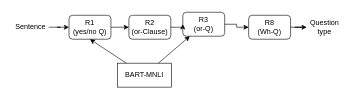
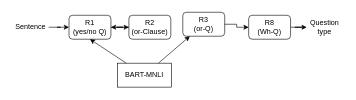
edge "R2 (or-Clause)" -> "R3 (or-Q)": now "R2 (or-Clause)" -> "R1 (yes/no Q)"
